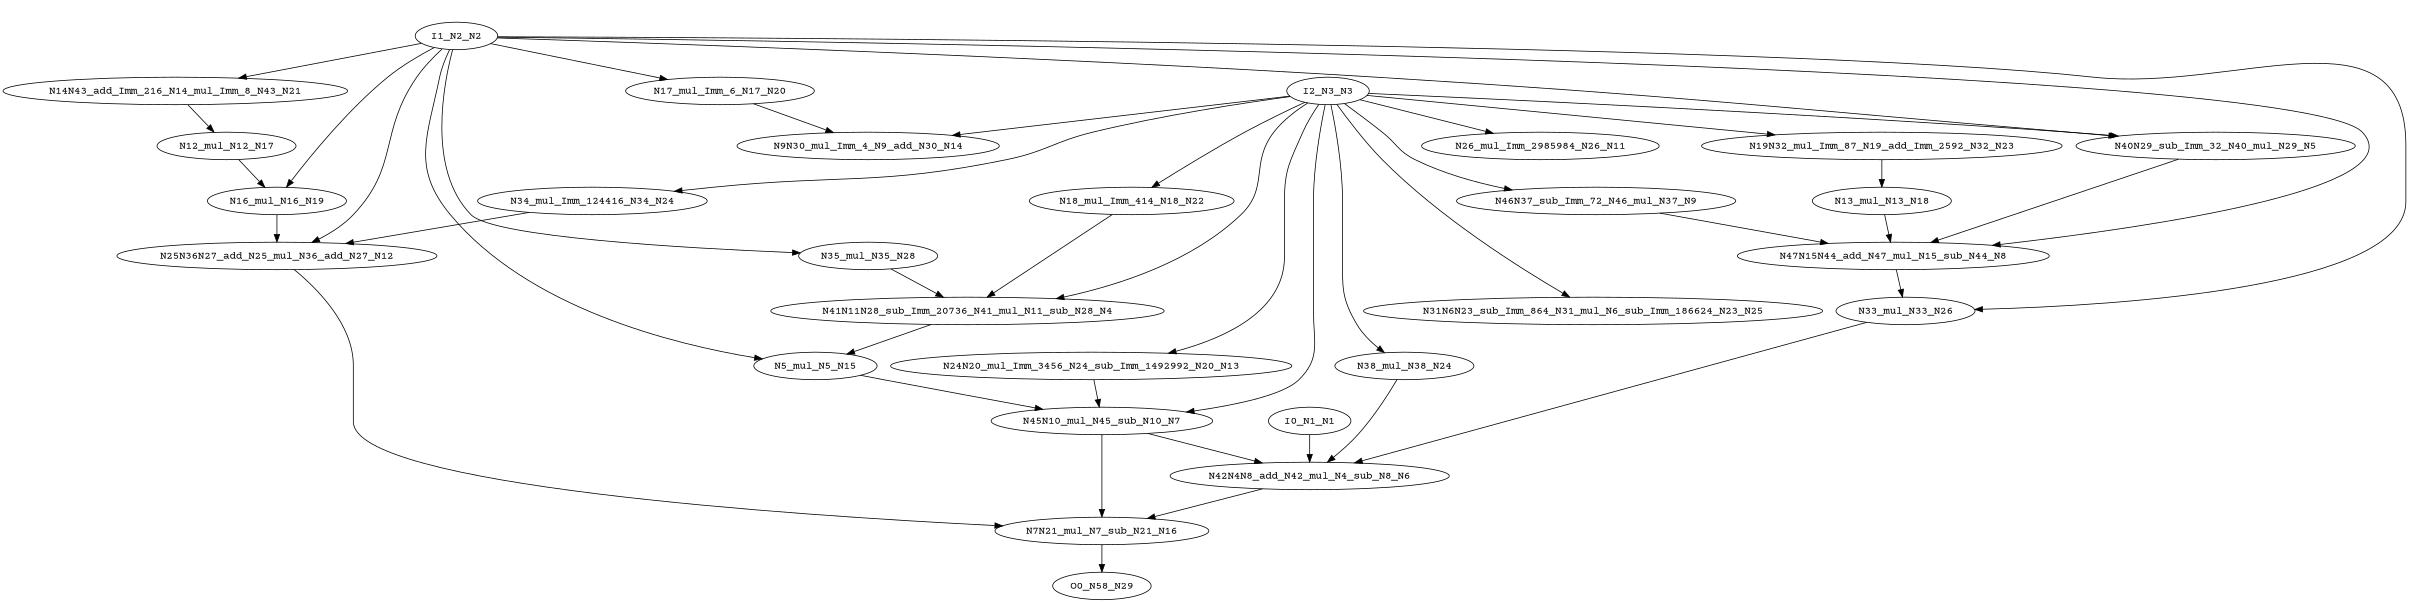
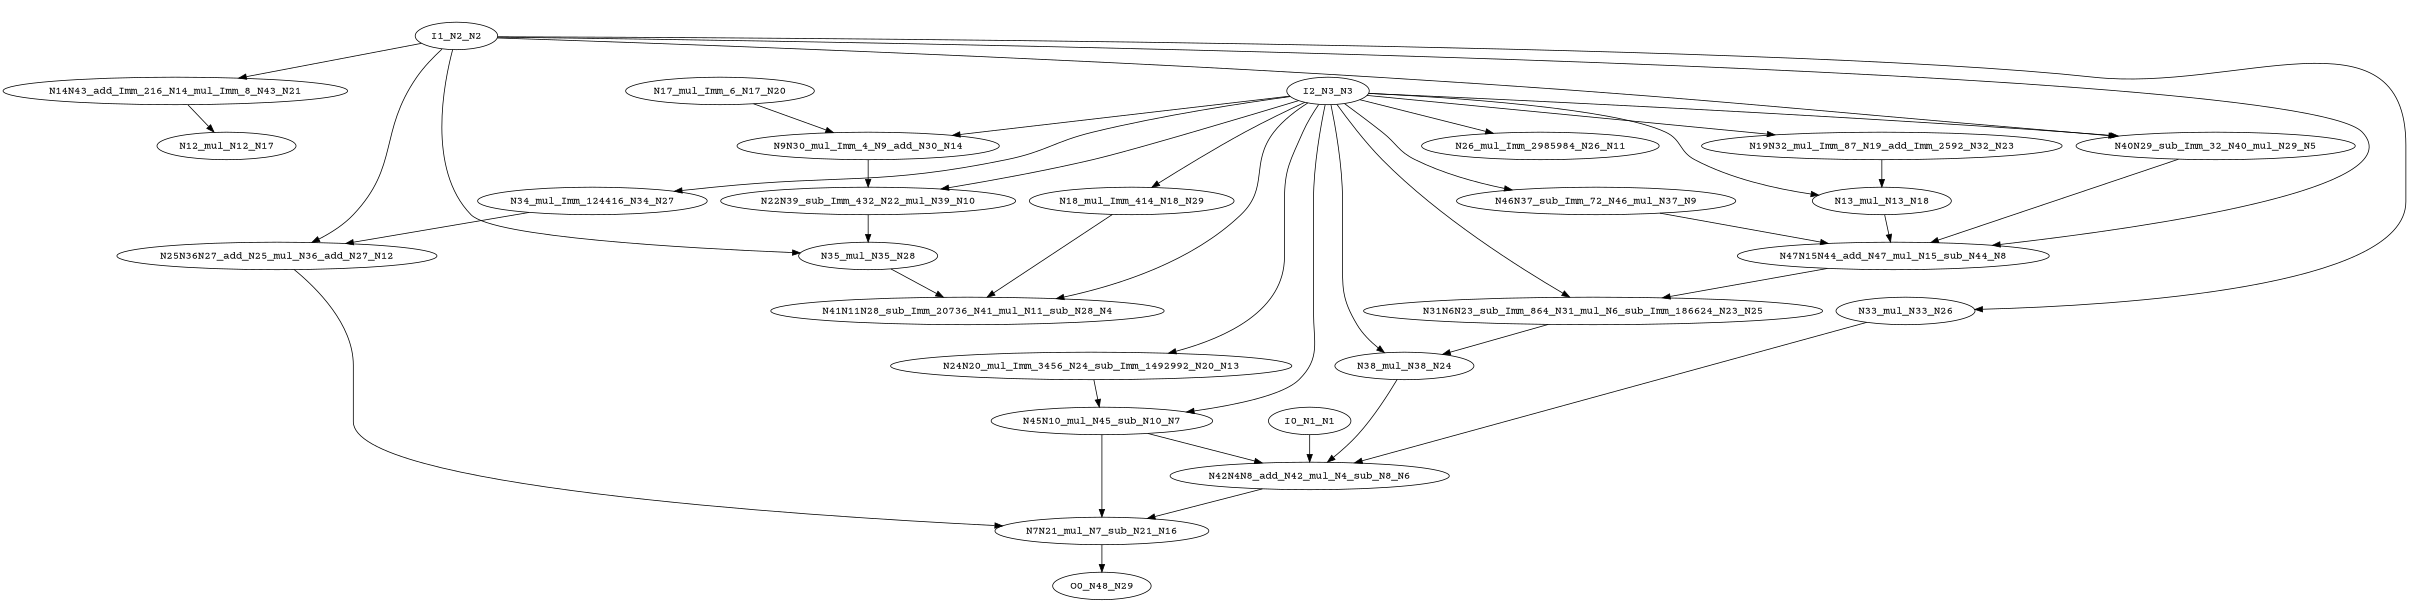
edge "I1_N2_N2" -> "N17_mul_Imm_6_N17_N20": removed
edge "I2_N3_N3" -> "N13_mul_N13_N18": added
node "N16_mul_N16_N19": removed
node "N34_mul_Imm_124416_N34_N24": label "N34_mul_Imm_124416_N34_N24" -> "N34_mul_Imm_124416_N34_N27"
node "N22N39_sub_Imm_432_N22_mul_N39_N10": added
node "N18_mul_Imm_414_N18_N22": label "N18_mul_Imm_414_N18_N22" -> "N18_mul_Imm_414_N18_N29"
edge "N47N15N44_add_N47_mul_N15_sub_N44_N8" -> "N33_mul_N33_N26": now "N47N15N44_add_N47_mul_N15_sub_N44_N8" -> "N31N6N23_sub_Imm_864_N31_mul_N6_sub_Imm_186624_N23_N25"
edge "N31N6N23_sub_Imm_864_N31_mul_N6_sub_Imm_186624_N23_N25" -> "N38_mul_N38_N24": added
node "N5_mul_N5_N15": removed
node "O0_N58_N29": label "O0_N58_N29" -> "O0_N48_N29"
